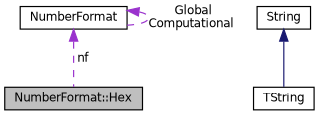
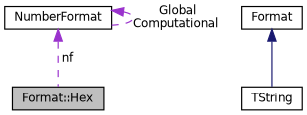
node "String": label "String" -> "Format"
node "NumberFormat::Hex": label "NumberFormat::Hex" -> "Format::Hex"
